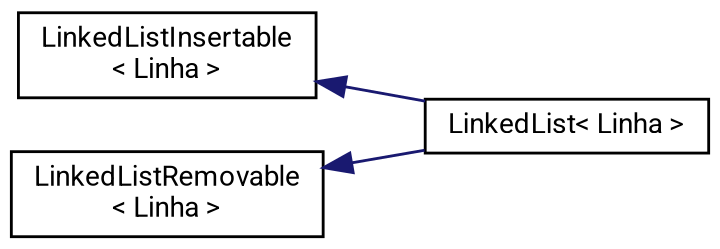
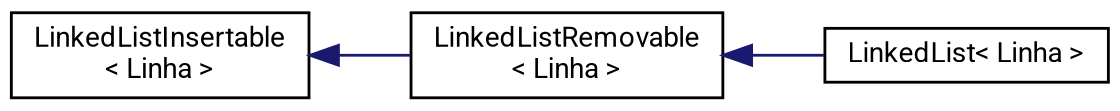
edge "LinkedList< Linha >" -> "LinkedListInsertable < Linha >": now "LinkedListRemovable < Linha >" -> "LinkedListInsertable < Linha >"
